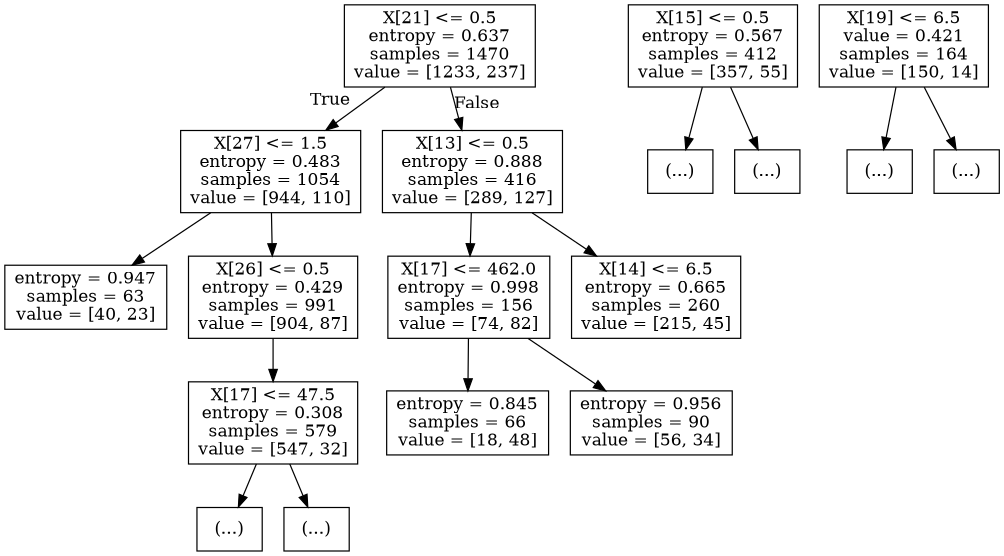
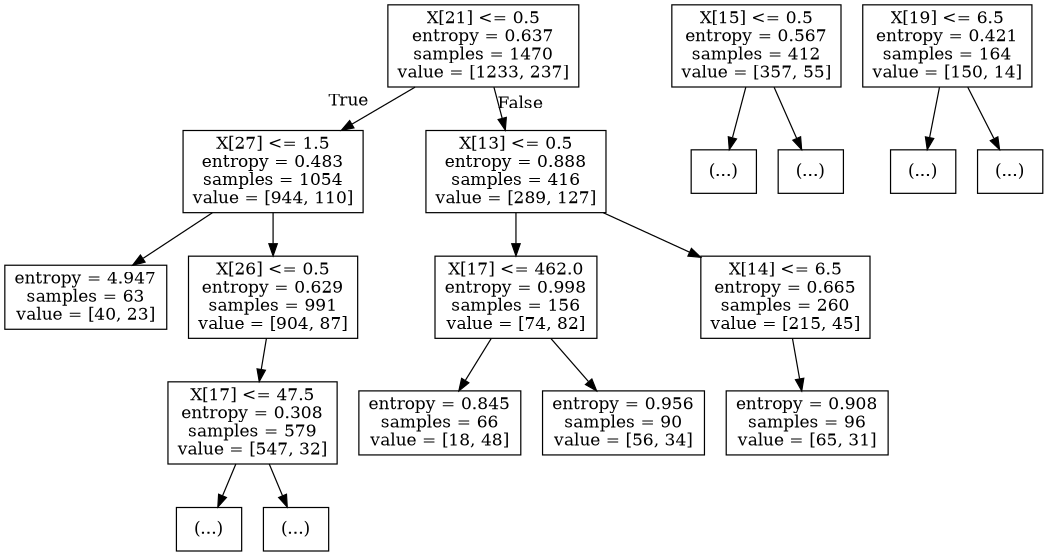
node "X[19] <= 6.5 value = 0.421 samples = 164 value = [150, 14]": label "X[19] <= 6.5 value = 0.421 samples = 164 value = [150, 14]" -> "X[19] <= 6.5 entropy = 0.421 samples = 164 value = [150, 14]"
node "entropy = 0.947 samples = 63 value = [40, 23]": label "entropy = 0.947 samples = 63 value = [40, 23]" -> "entropy = 4.947 samples = 63 value = [40, 23]"
node "X[26] <= 0.5 entropy = 0.429 samples = 991 value = [904, 87]": label "X[26] <= 0.5 entropy = 0.429 samples = 991 value = [904, 87]" -> "X[26] <= 0.5 entropy = 0.629 samples = 991 value = [904, 87]"
node "entropy = 0.908 samples = 96 value = [65, 31]": added
